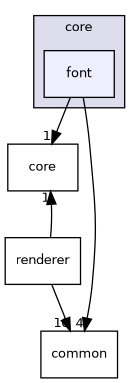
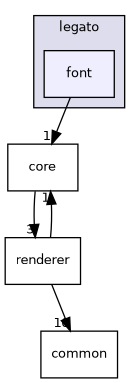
cluster "core": label "core" -> "legato"
edge "core" -> "renderer": added
edge "font" -> "common": removed
